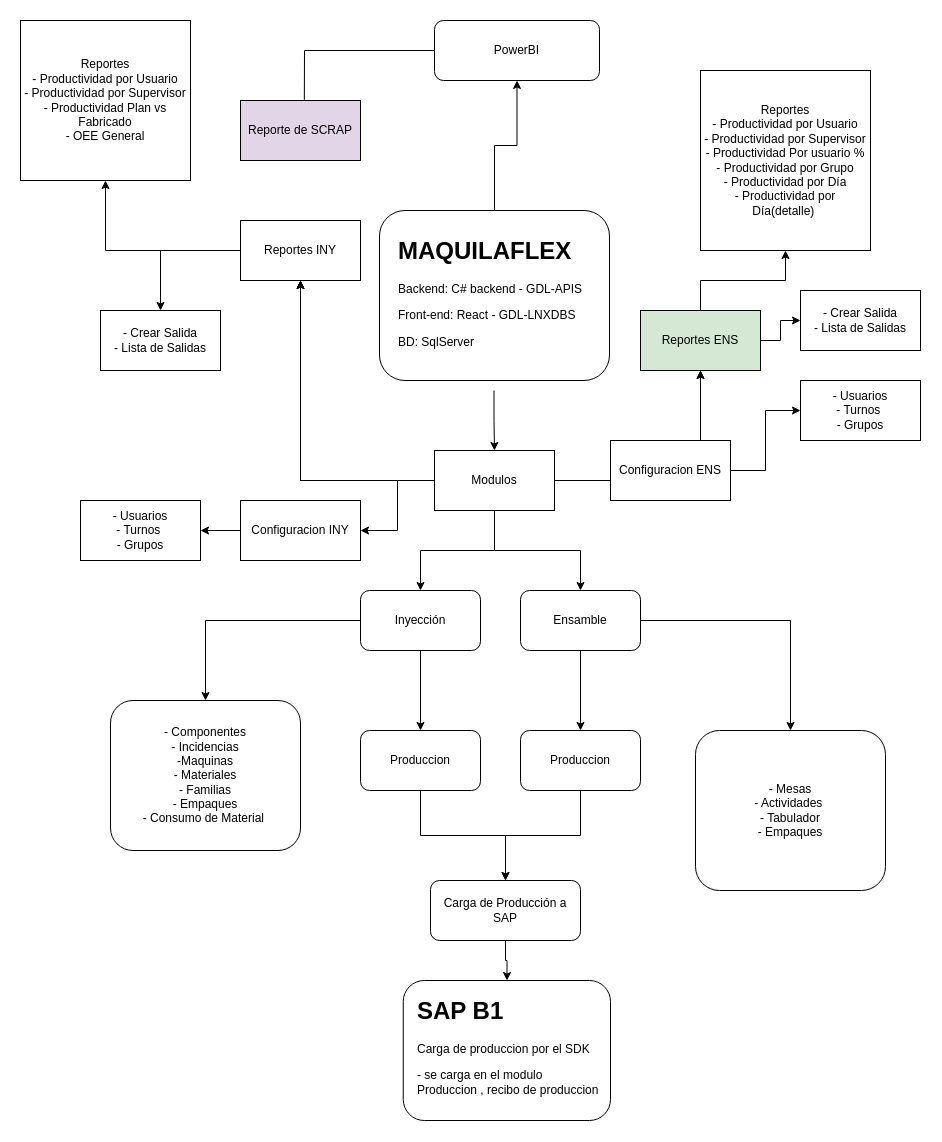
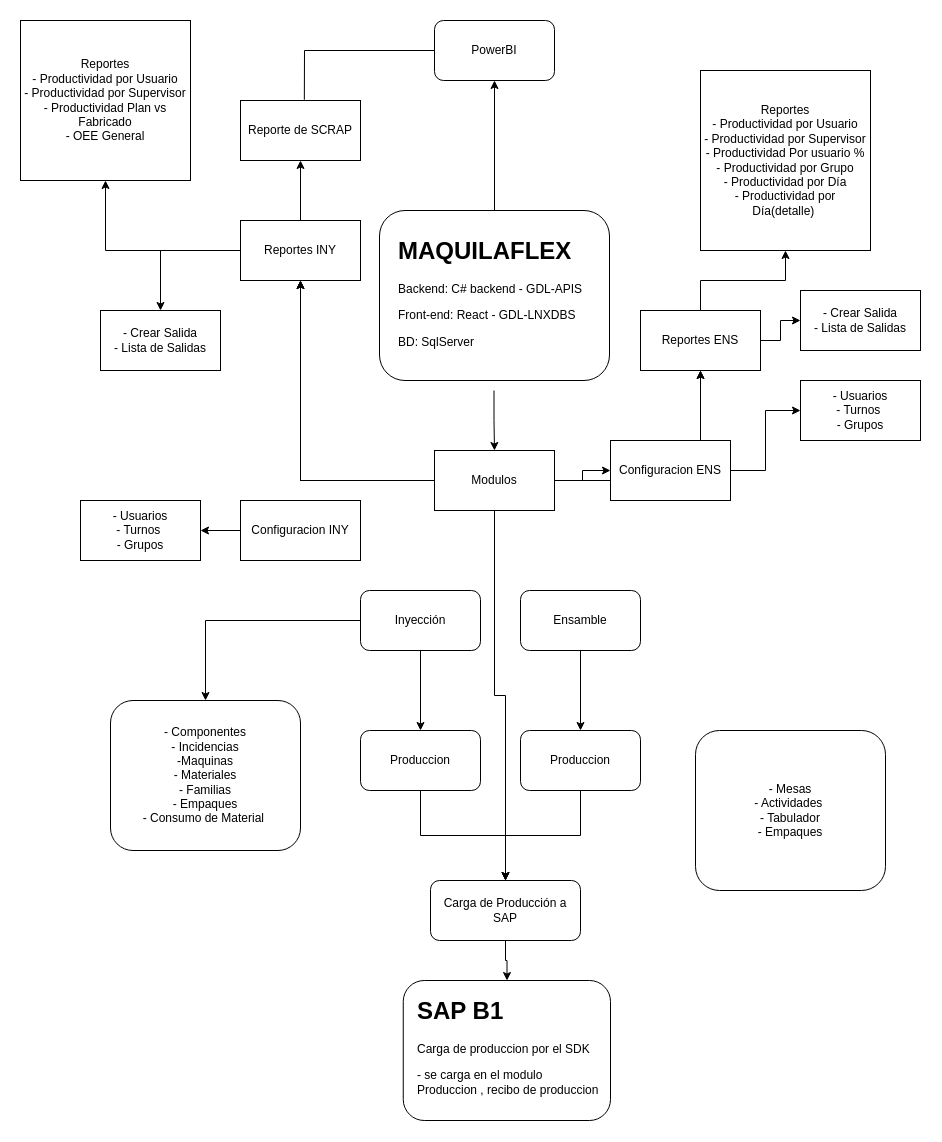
node "PowerBI": size 165x60 -> 120x60
node "Reporte de SCRAP": fillcolor #e1d5e7 -> #ffffff
edge "Reportes INY" -> "Reporte de SCRAP": added
node "Reportes ENS": fillcolor #d5e8d4 -> #ffffff
edge "Modulos" -> "Configuracion ENS": added
edge "Modulos" -> "Configuracion INY": removed
edge "Modulos" -> "Inyección": removed
edge "Modulos" -> "Ensamble": now "Modulos" -> "Carga de Producción a SAP"
edge "Ensamble" -> "- Mesas - Actividades - Tabulador - Empaques": removed
